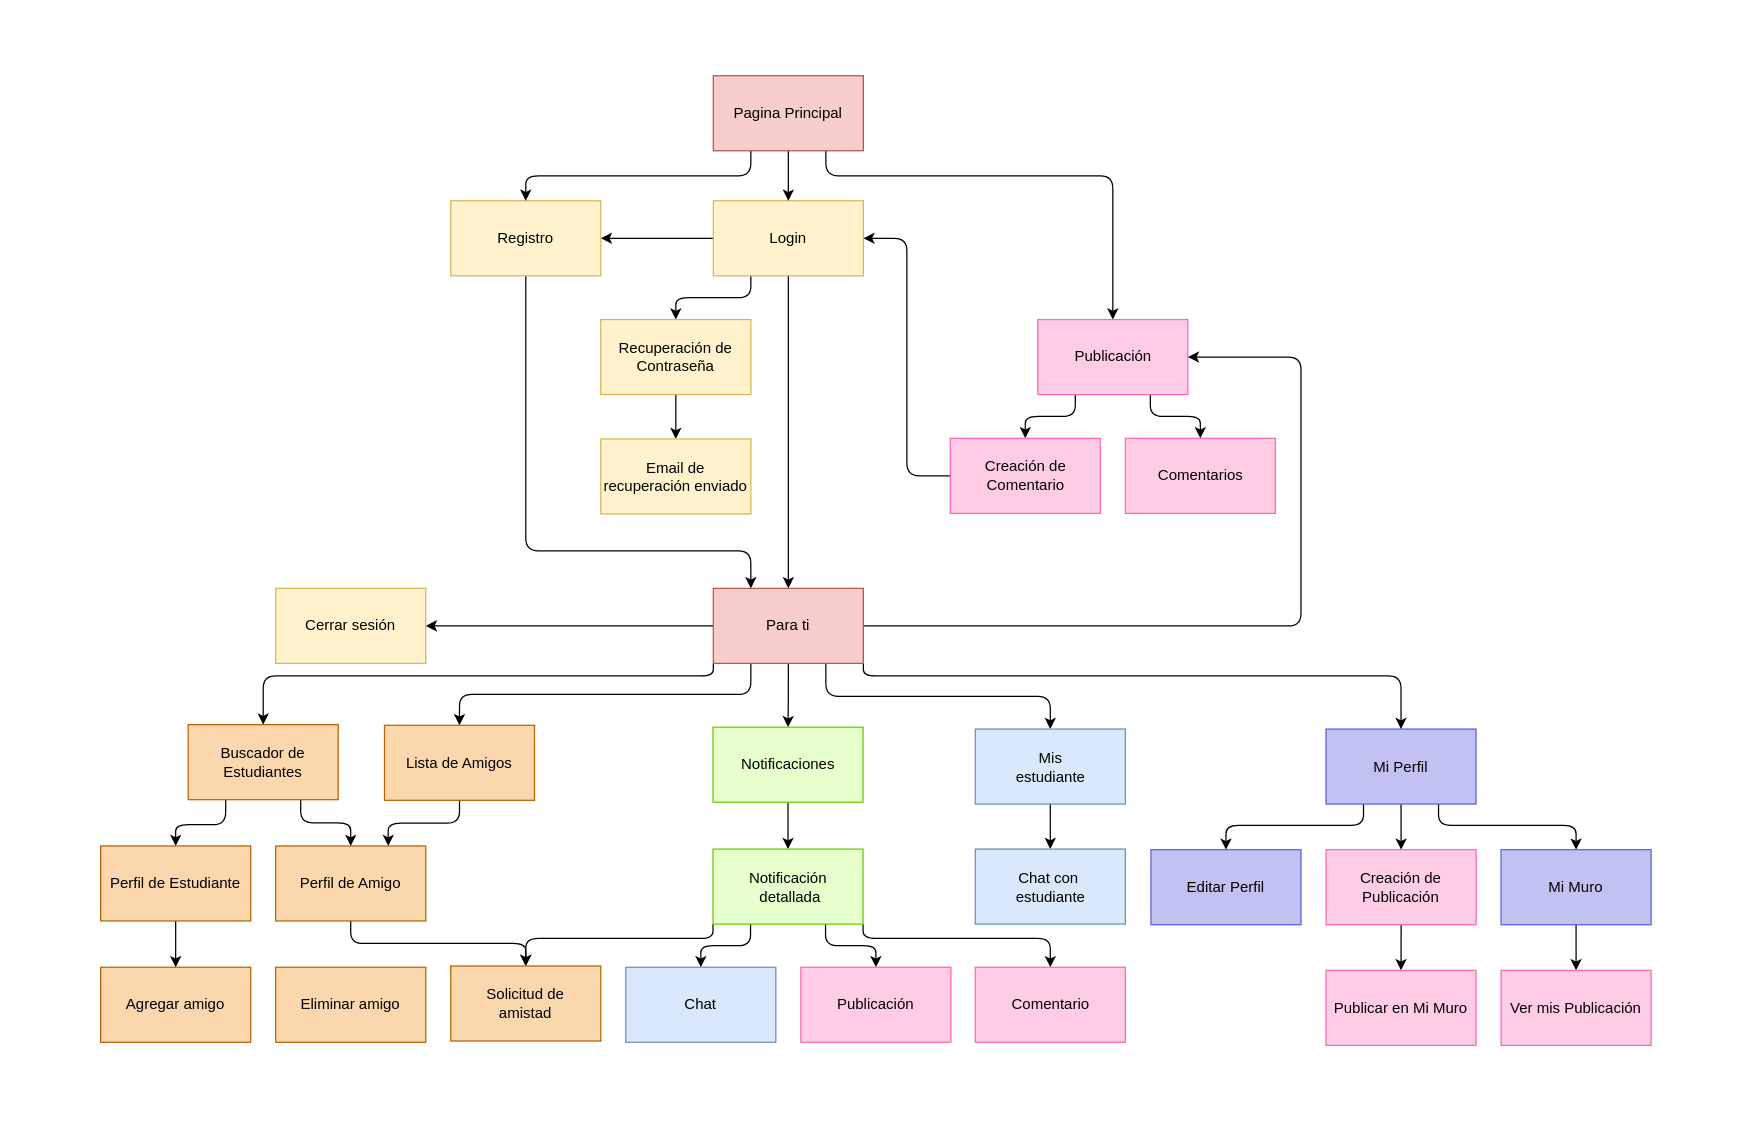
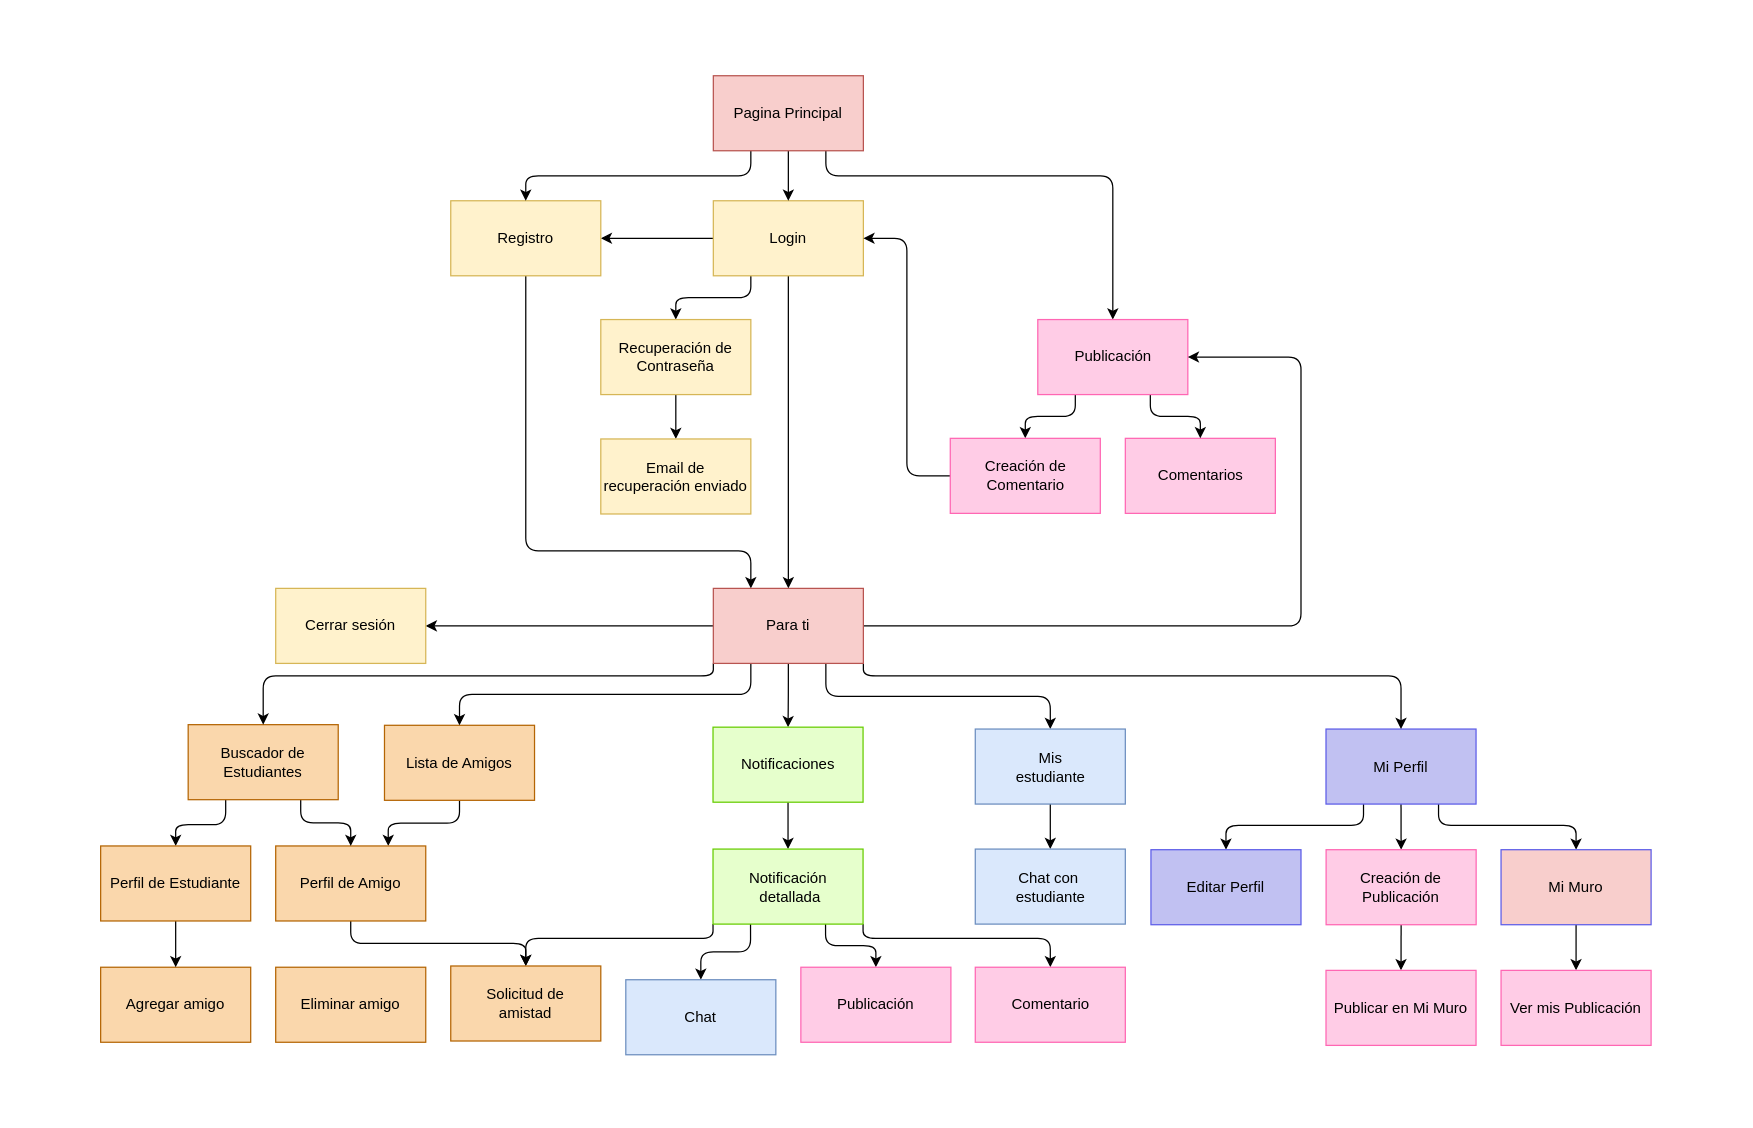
node "Mi Muro": fillcolor #c1c1f2 -> #f8cecc
node "Chat": moved (701, 1004) -> (701, 1017)
